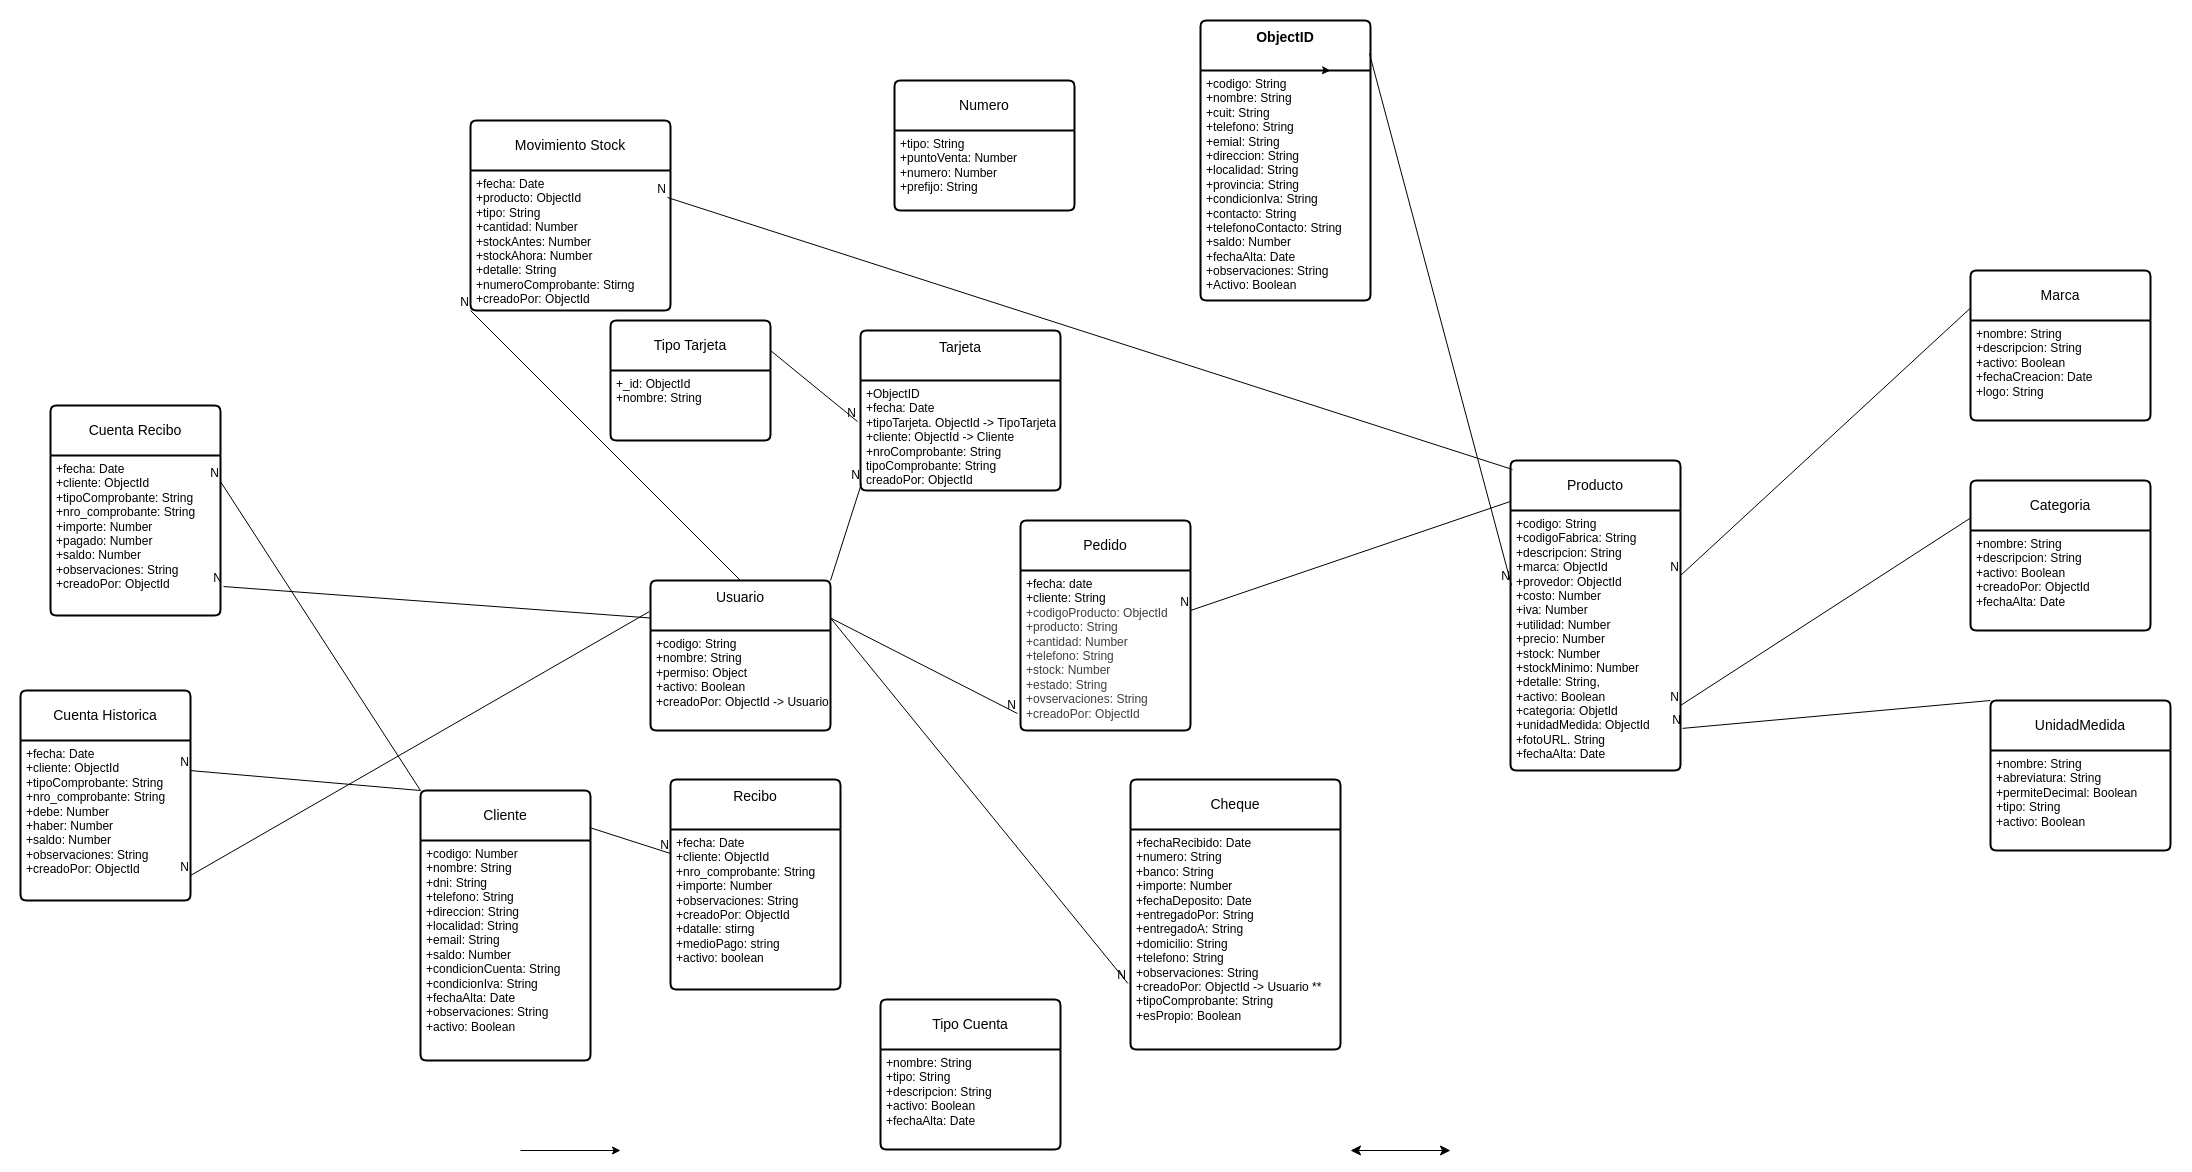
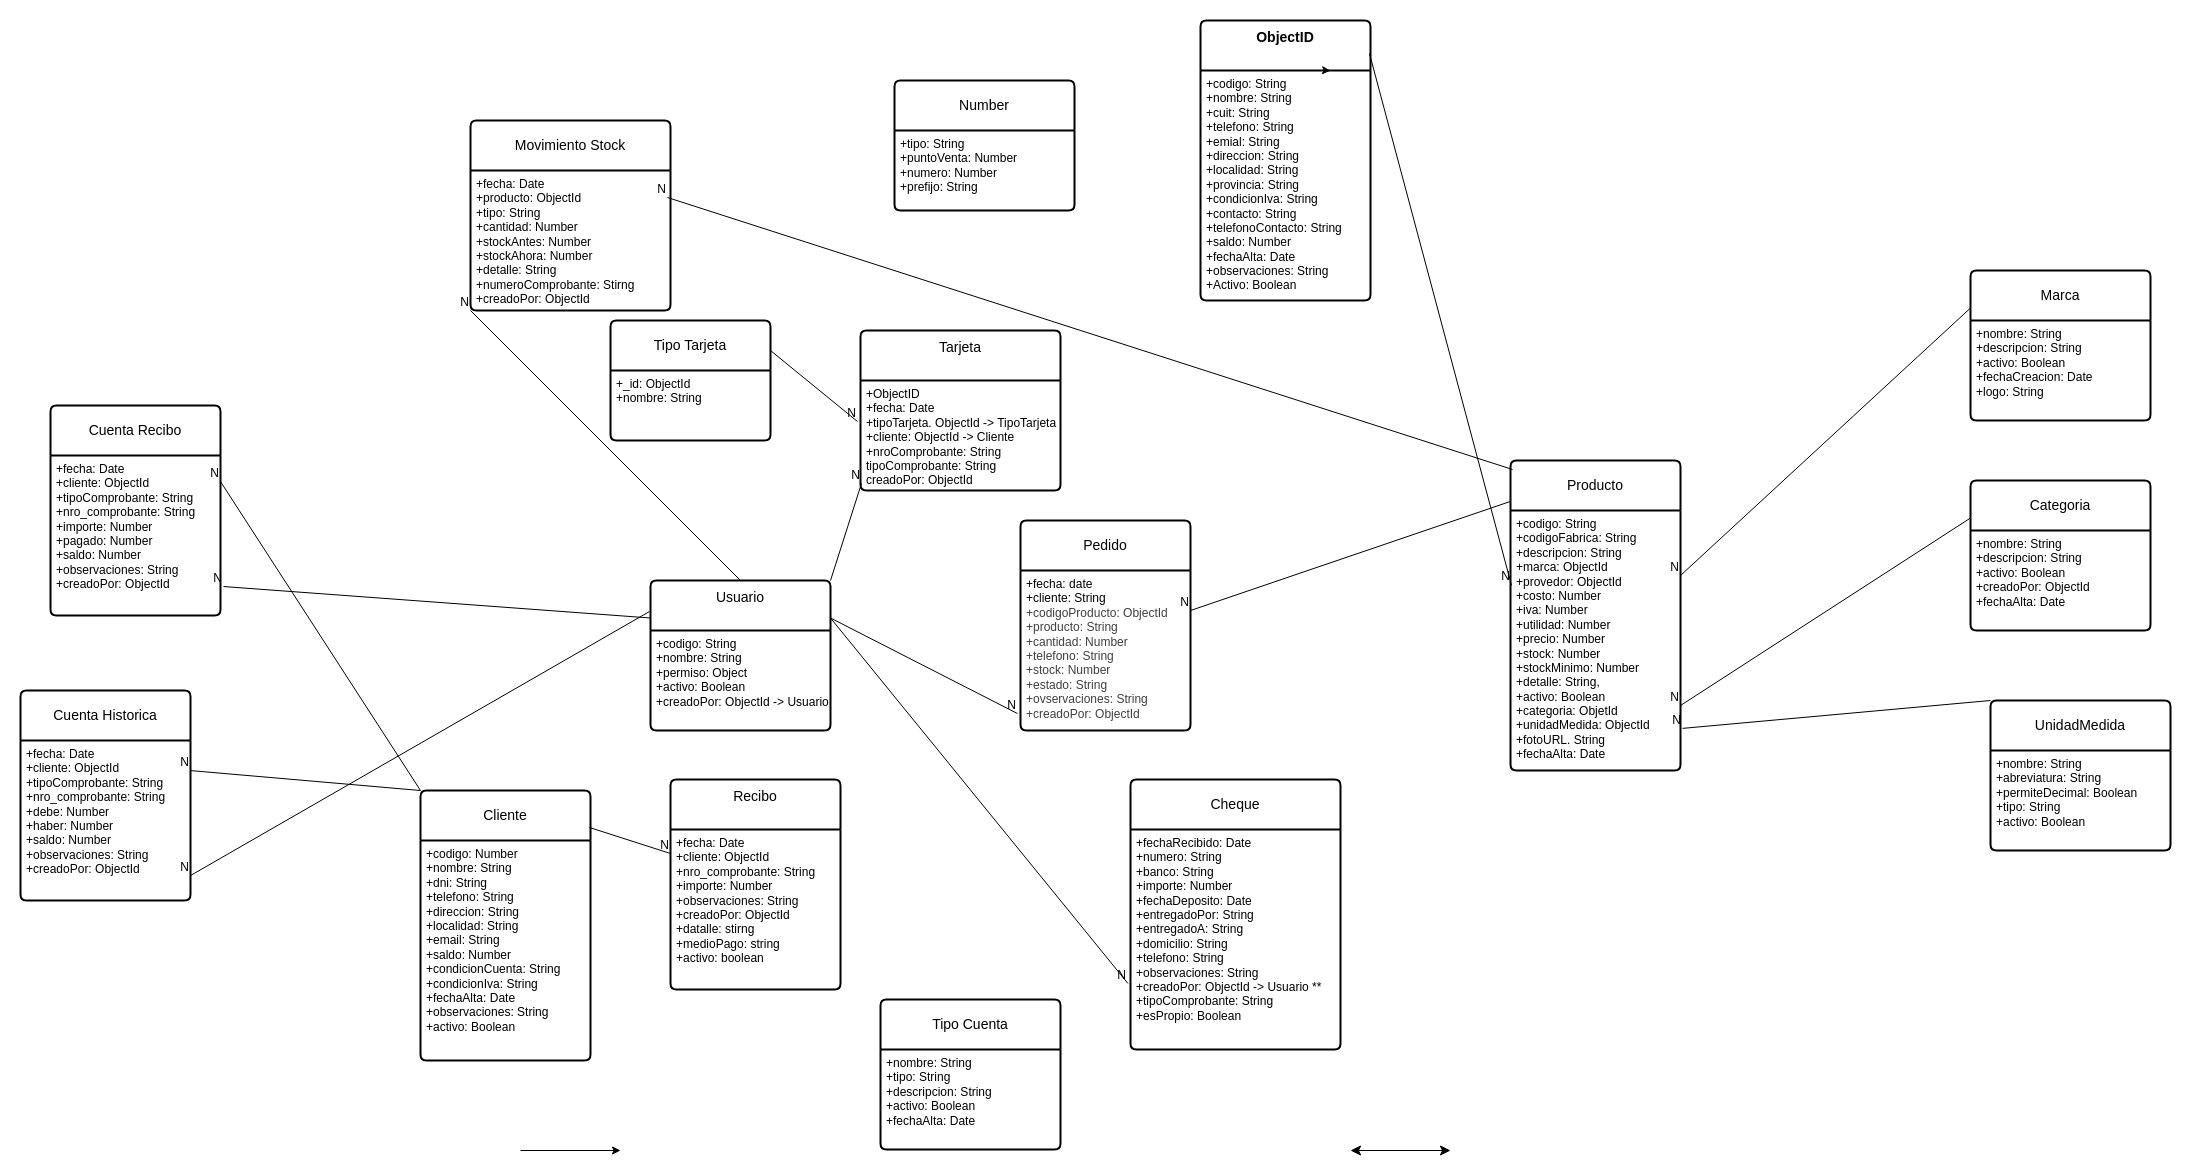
node "Numero": label "Numero" -> "Number"
